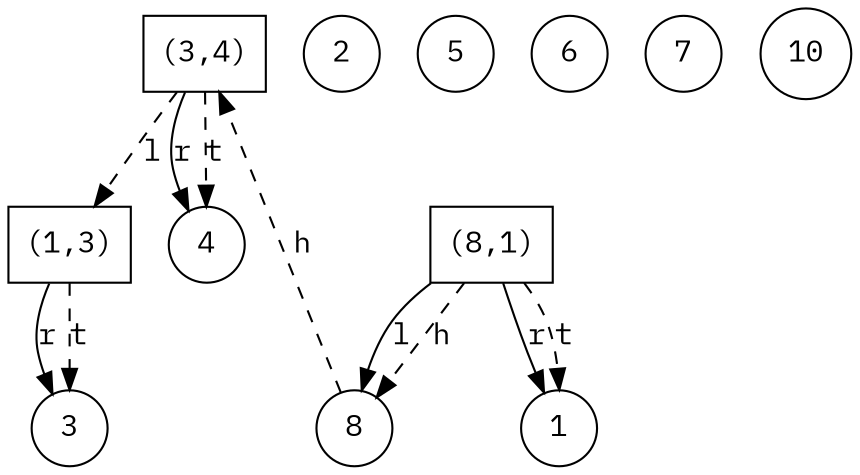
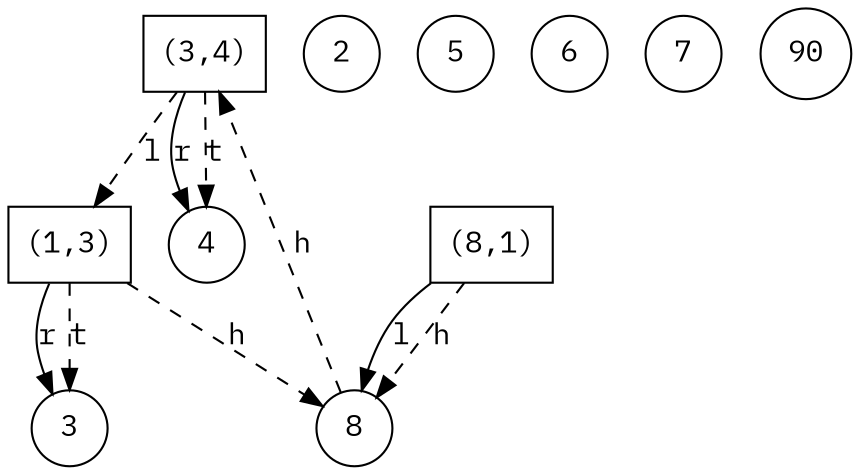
node "10": label "10" -> "90"
edge "(1,3)" -> "8": added, label "h"
node "1": removed
